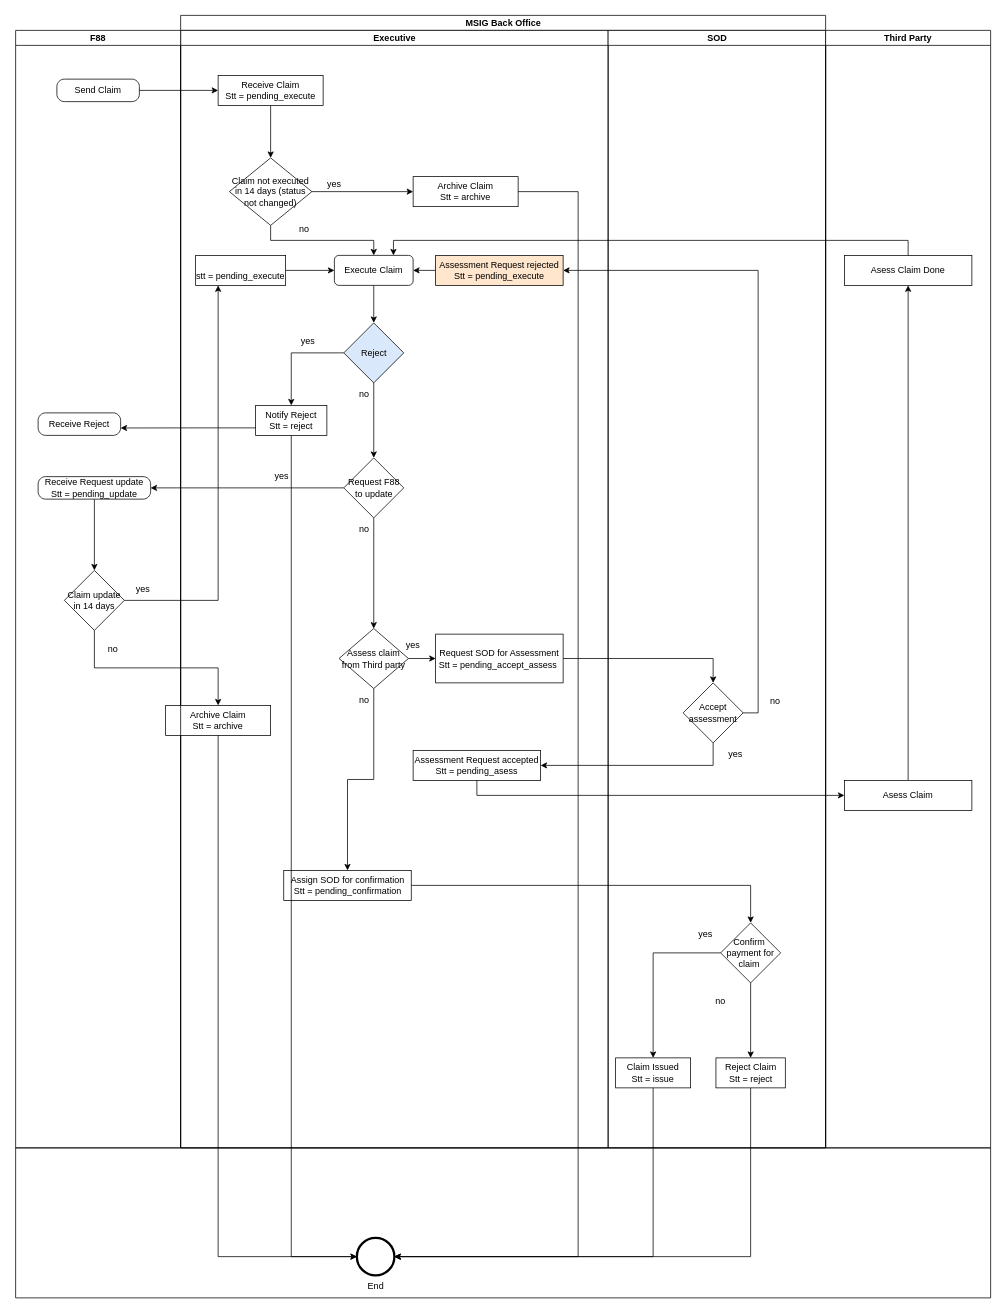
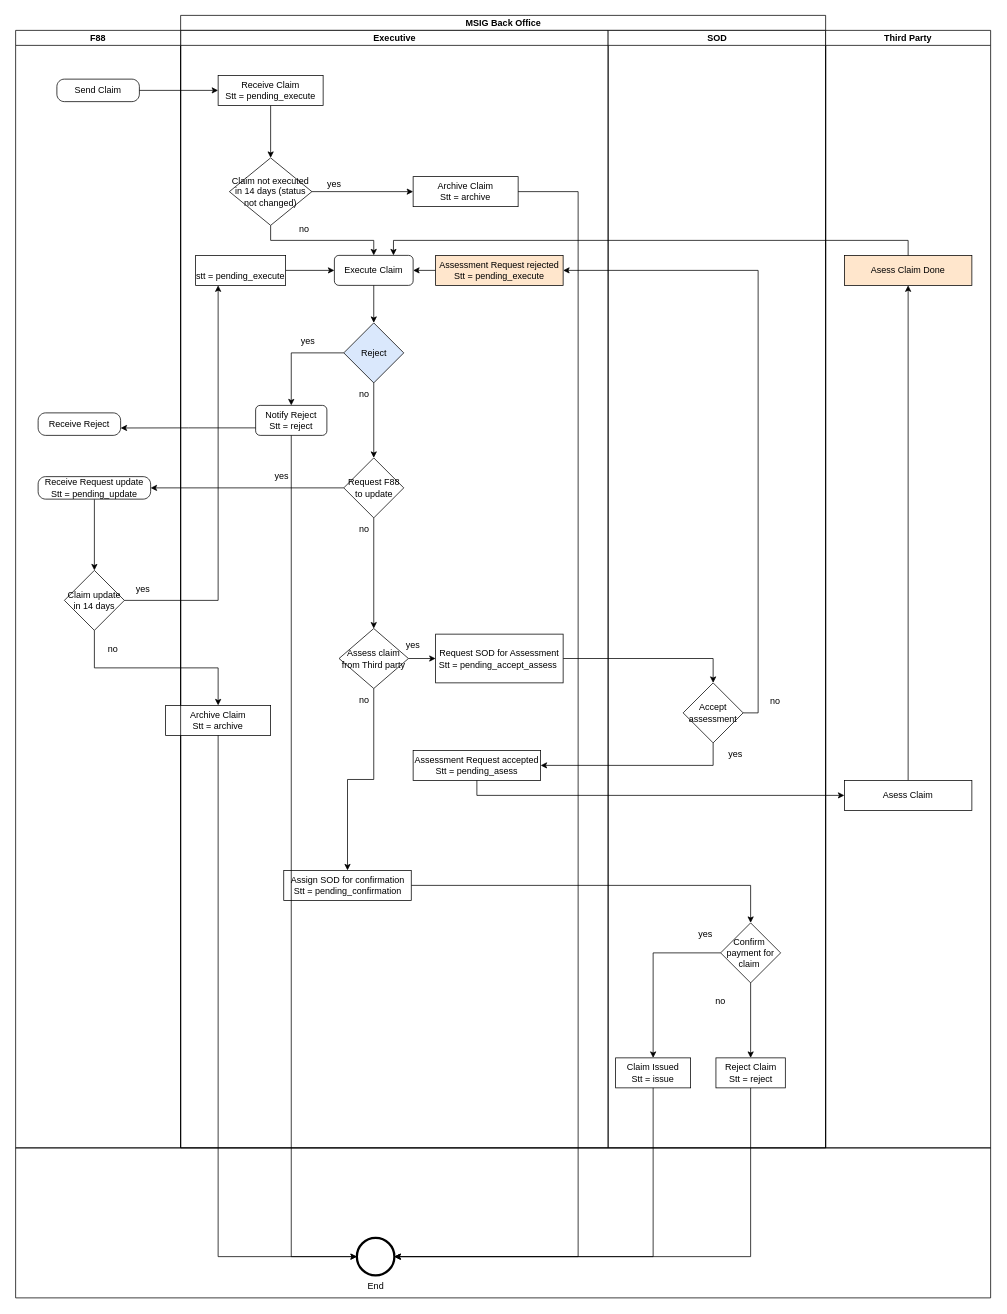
node "Asess Claim Done": fillcolor #ffffff -> #ffe6cc
node "Notify Reject Stt = reject": shape rectangle -> rounded rectangle
